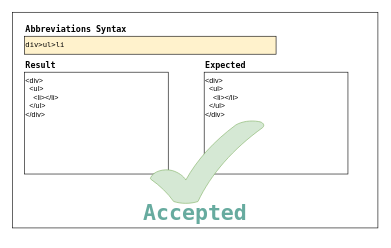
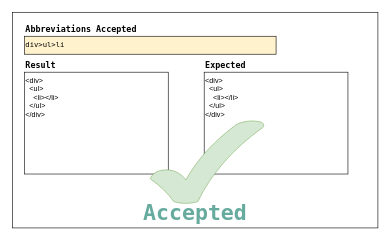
node "Abbreviations Syntax": label "Abbreviations Syntax" -> "Abbreviations Accepted"
